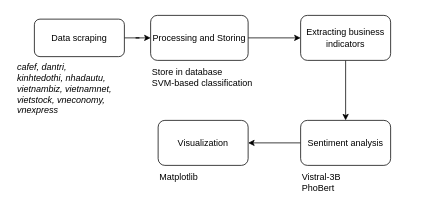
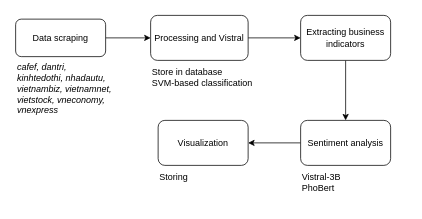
node "Data scraping": moved (79, 38) -> (60, 38)
node "Processing and Storing": label "Processing and Storing" -> "Processing and Vistral"
node "Matplotlib": label "Matplotlib" -> "Storing"
